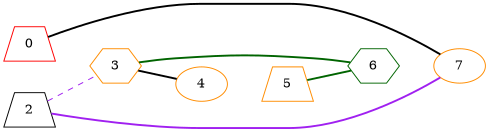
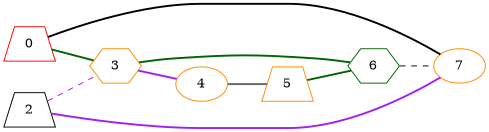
edge "0" -- "3": added
edge "6" -- "7": added
edge "3" -- "4": color black -> purple
edge "4" -- "5": added
